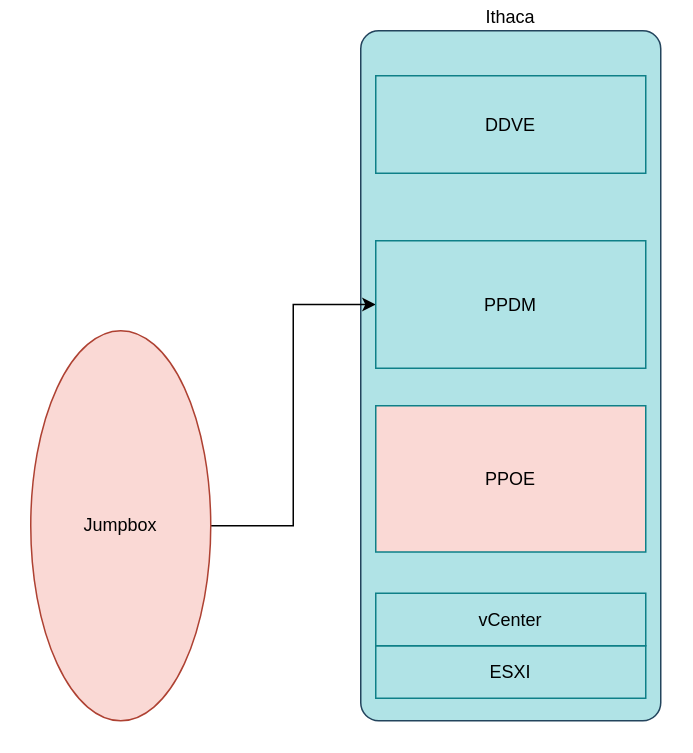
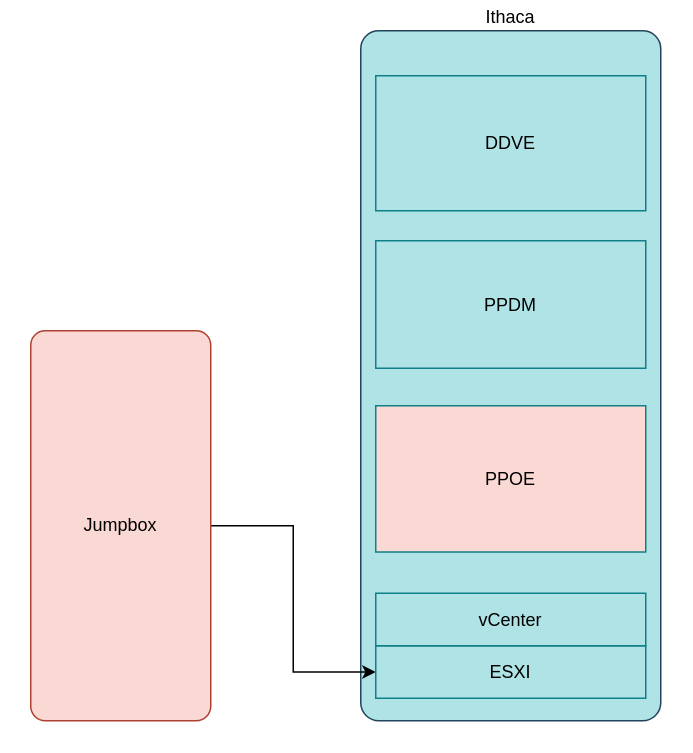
node "DDVE": size 270x98 -> 270x135
edge "Jumpbox" -> "PPDM": now "Jumpbox" -> "ESXI"
node "Jumpbox": shape ellipse -> rounded rectangle
